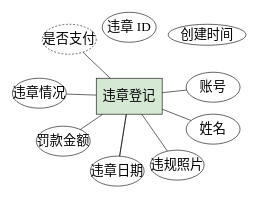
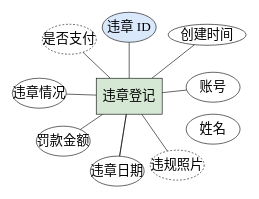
node "违章 ID": fillcolor #ffffff -> #dae8fc
edge "创建时间" -- "违章登记": added
edge "违章登记" -- "姓名": now "违章登记" -- "违章 ID"
node "违规照片": style solid -> dashed
